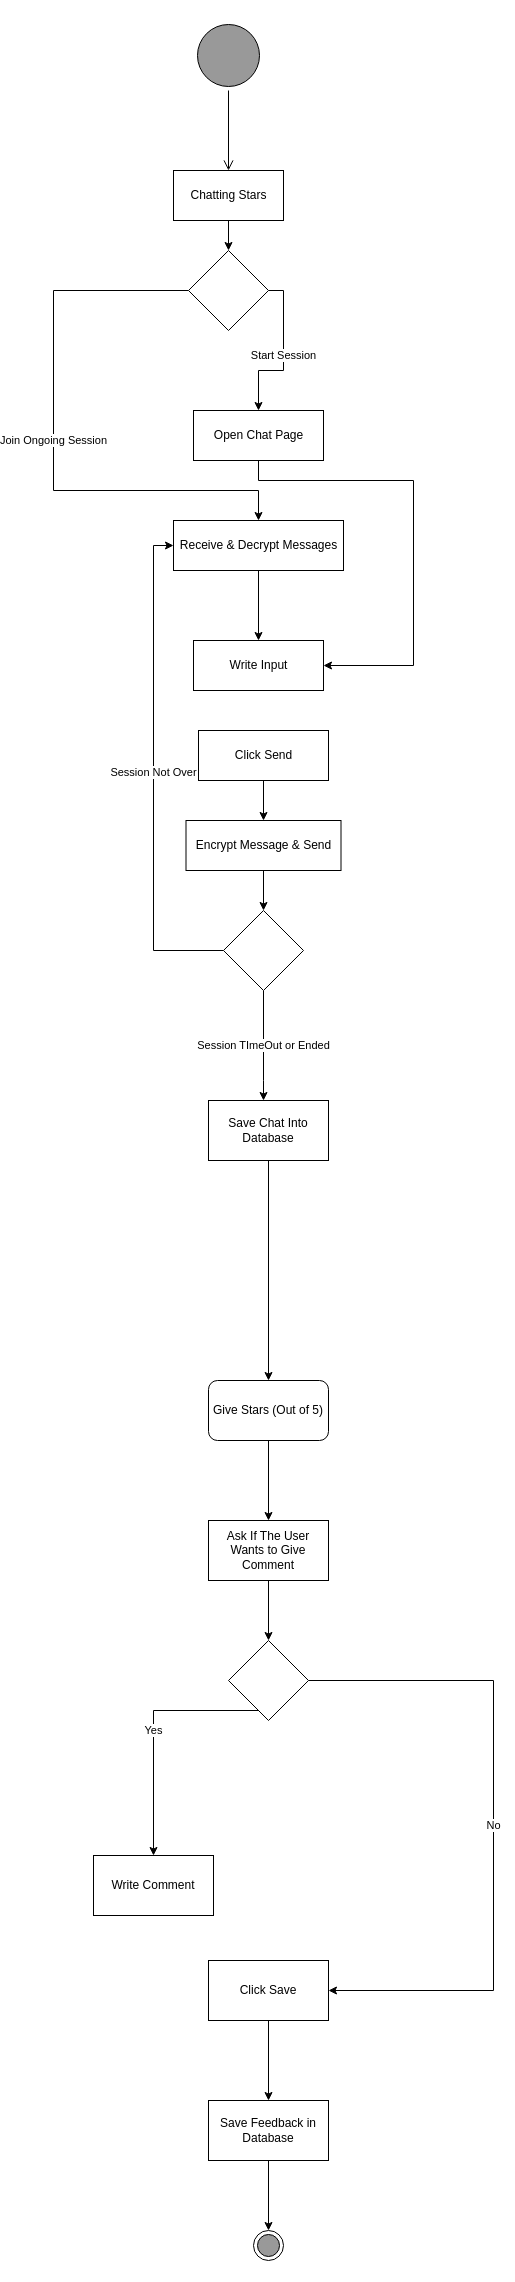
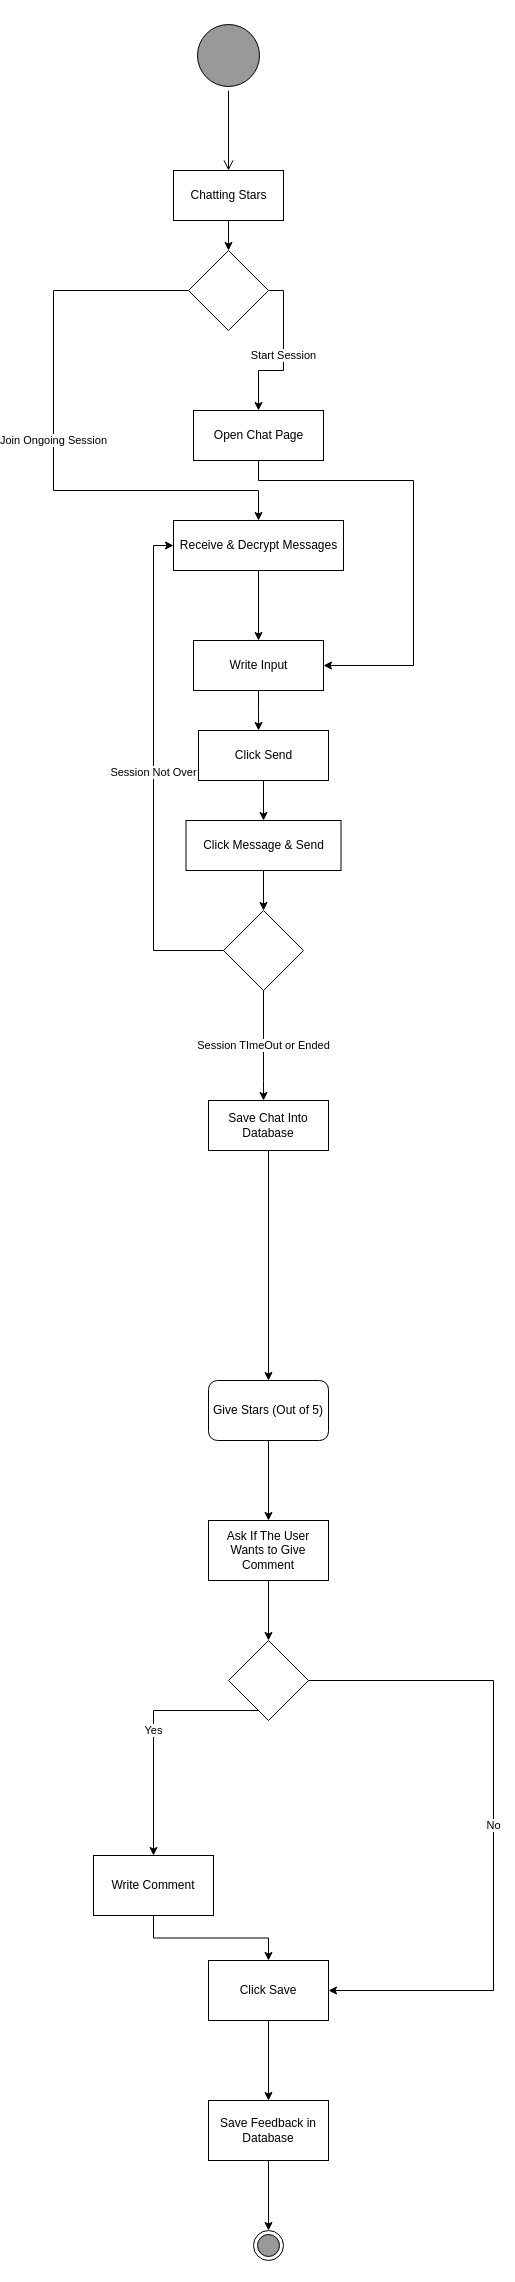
edge "Write Input" -> "Click Send": added
node "Encrypt Message & Send": label "Encrypt Message & Send" -> "Click Message & Send"
node "Save Chat Into Database": size 120x60 -> 120x50
edge "Write Comment" -> "Click Save": added
